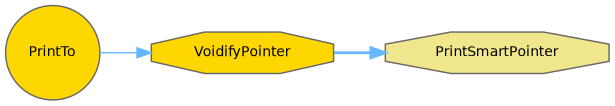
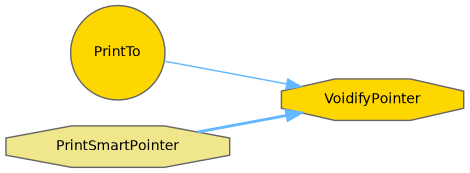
edge "VoidifyPointer" -> "PrintSmartPointer": reversed
